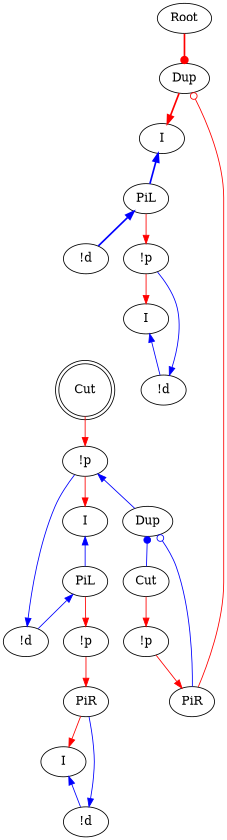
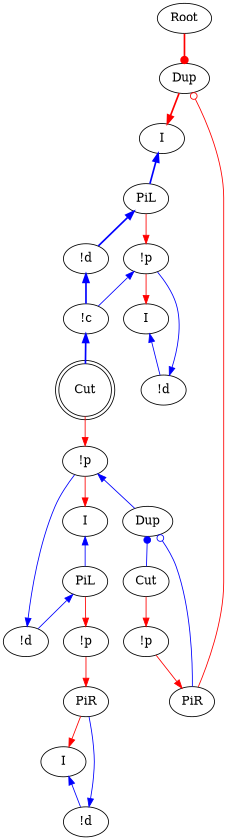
node "!c": added
